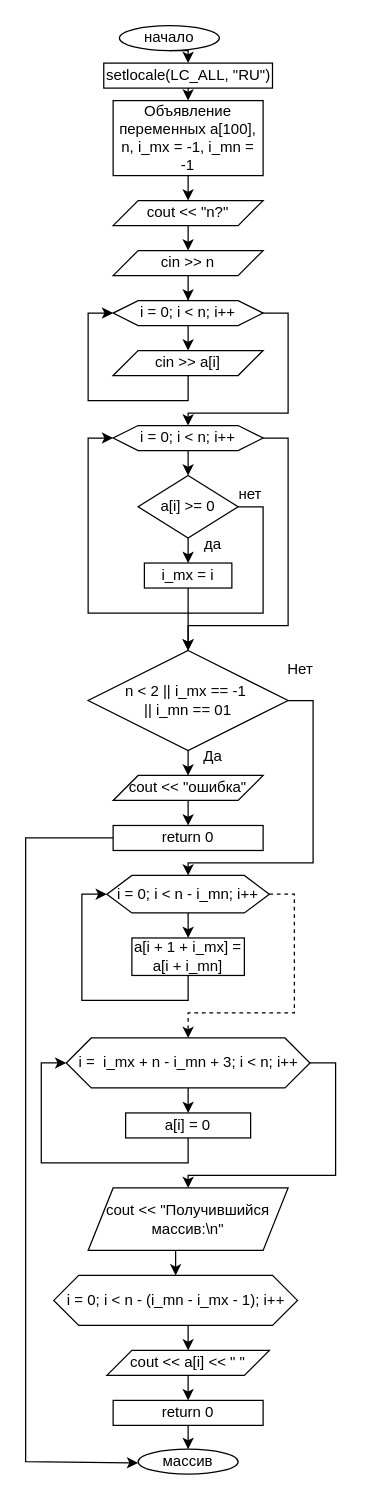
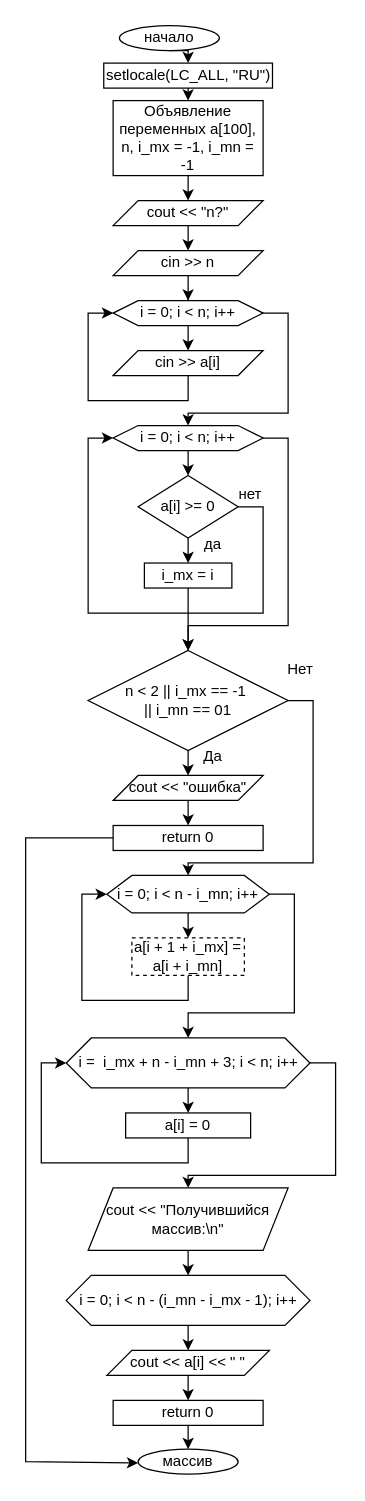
node "a[i + 1 + i_mx] = a[i + i_mn]": style solid -> dashed
edge "i = 0; i < n - i_mn; i++" -> "i = i_mx + n - i_mn + 3; i < n; i++": style dashed -> solid
node "i = 0; i < n - (i_mn - i_mx - 1); i++": moved (176, 1301) -> (188, 1301)
